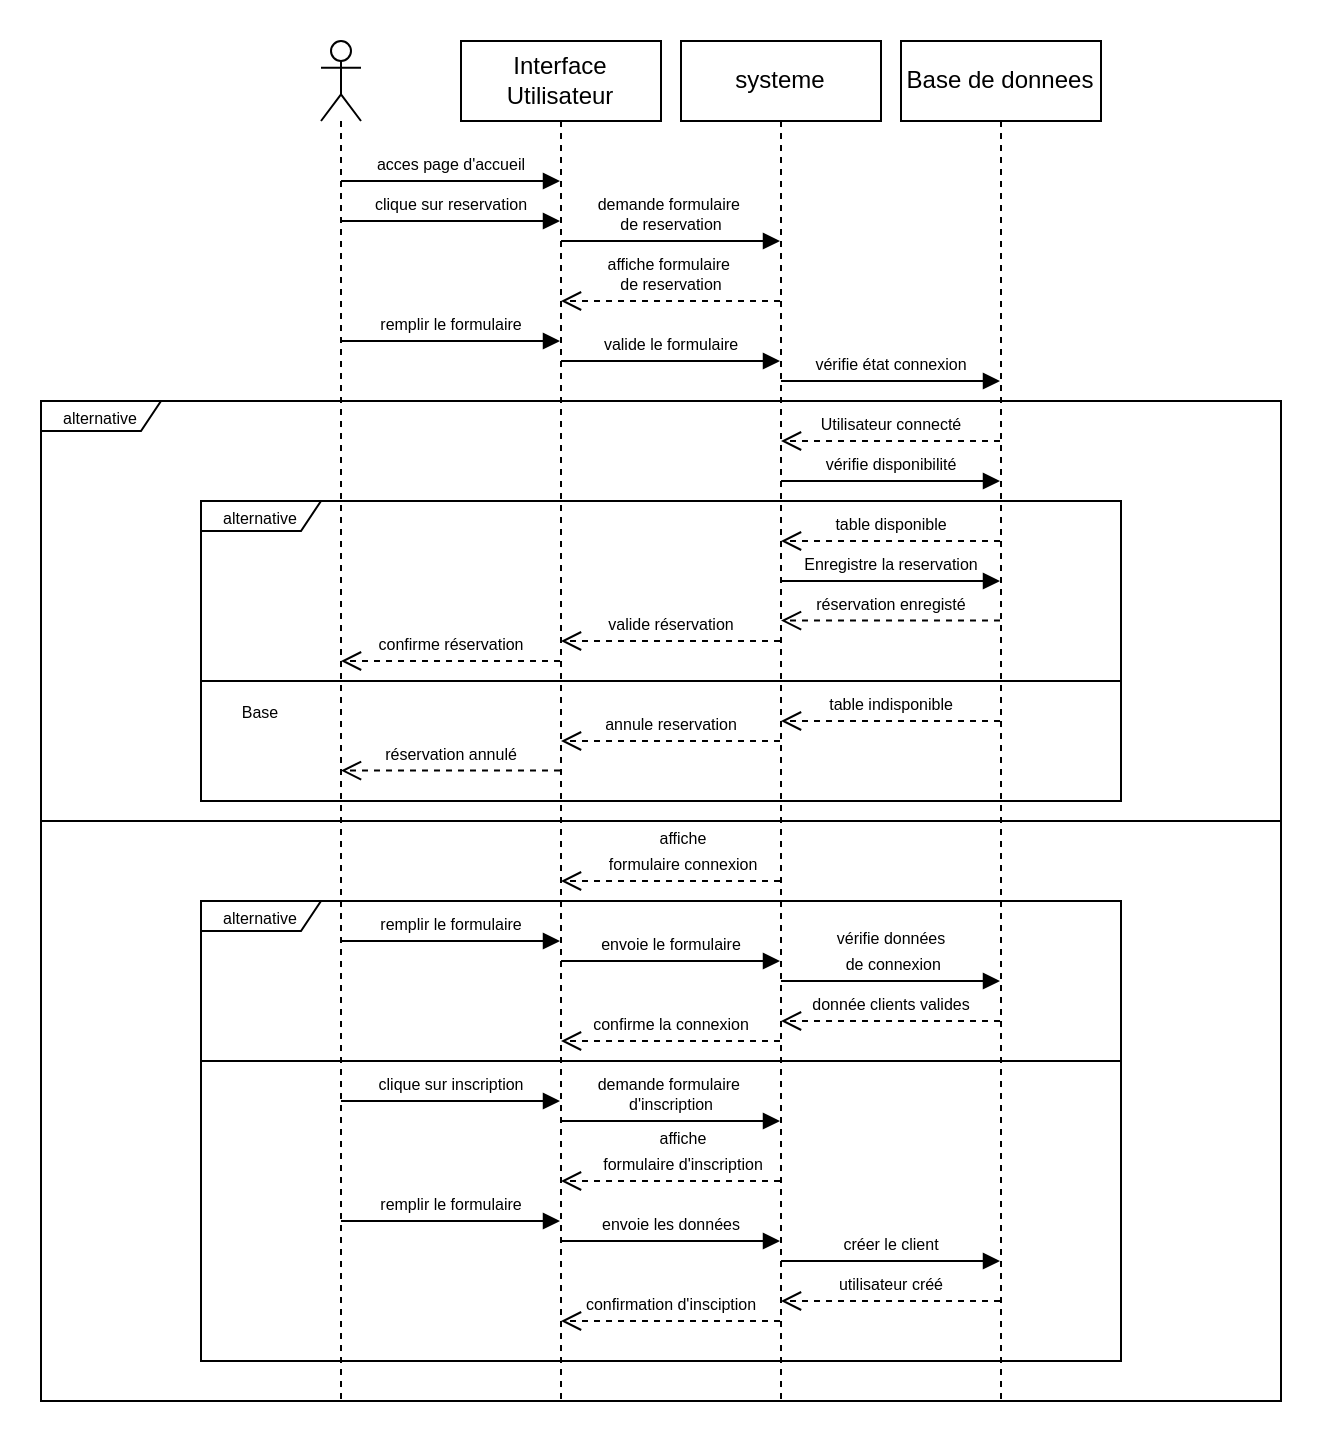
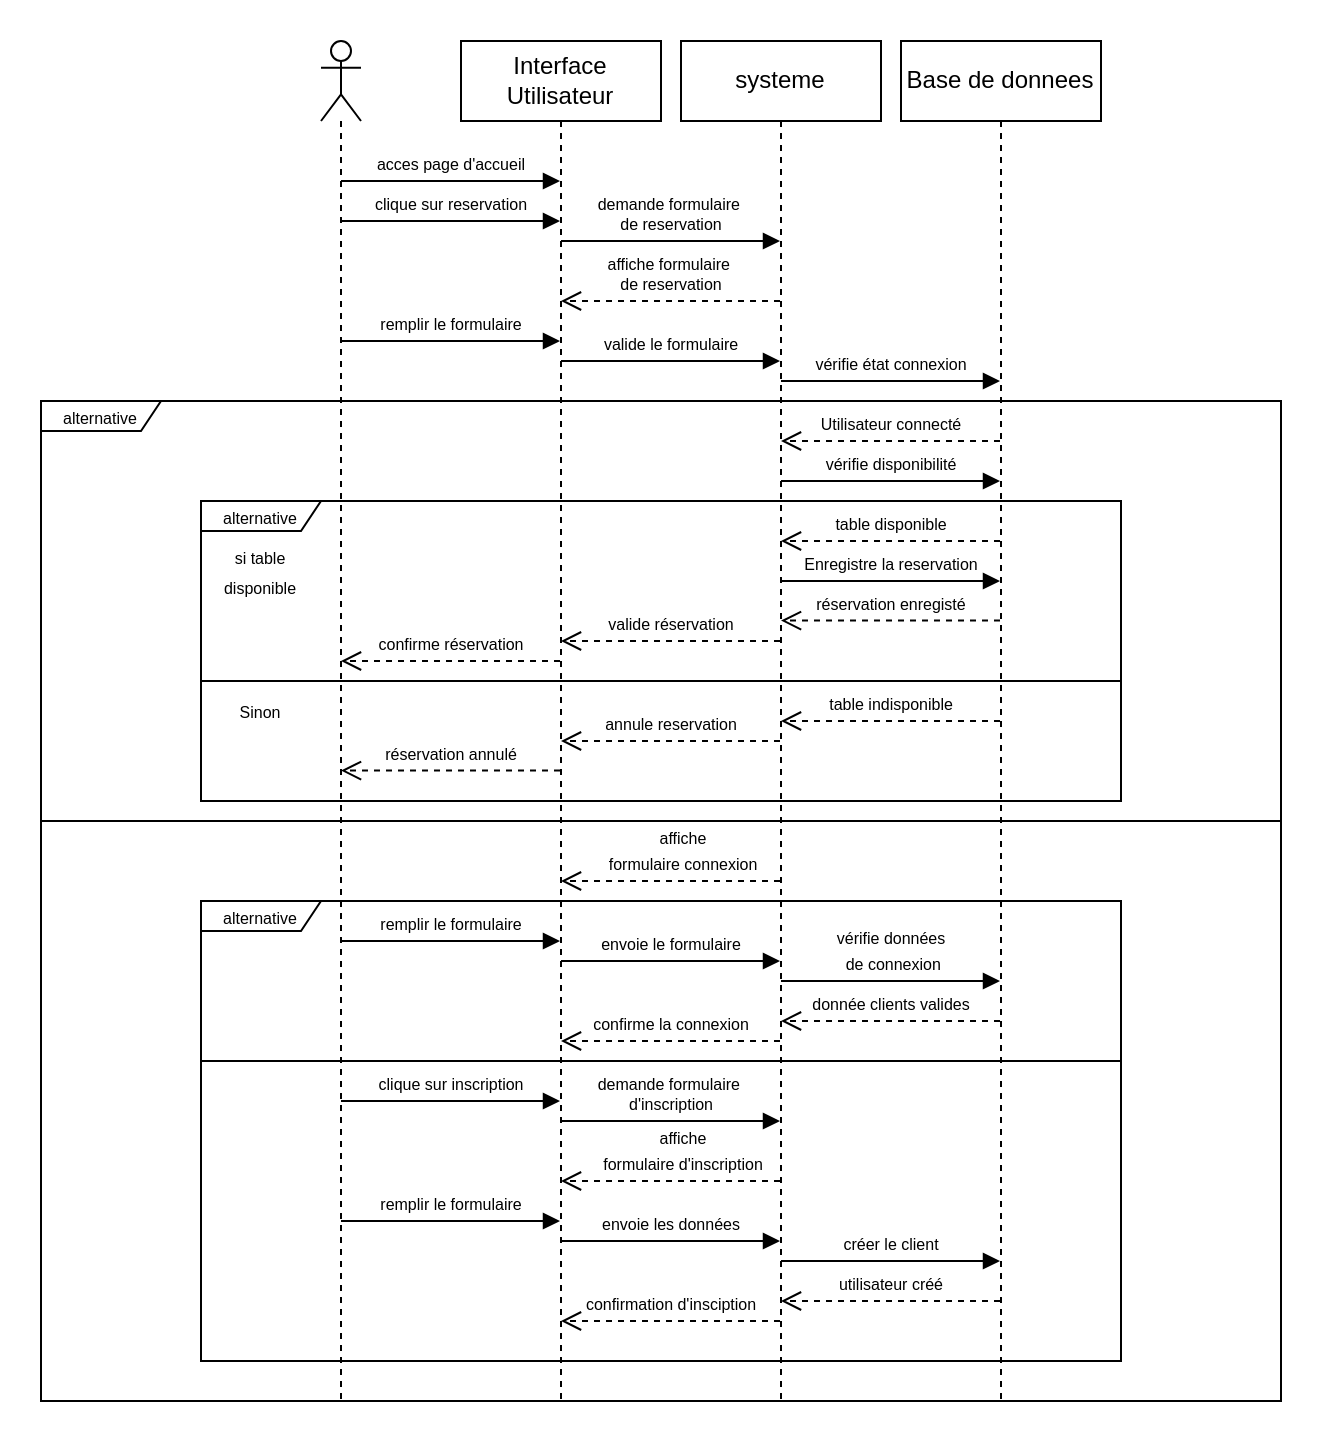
node "si table disponible": added
node "Base": label "Base" -> "Sinon"
